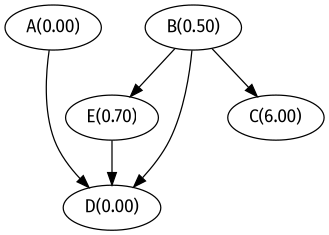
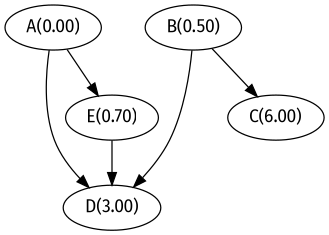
edge "B(0.50)" -> "E(0.70)": now "A(0.00)" -> "E(0.70)"
node "D(0.00)": label "D(0.00)" -> "D(3.00)"
